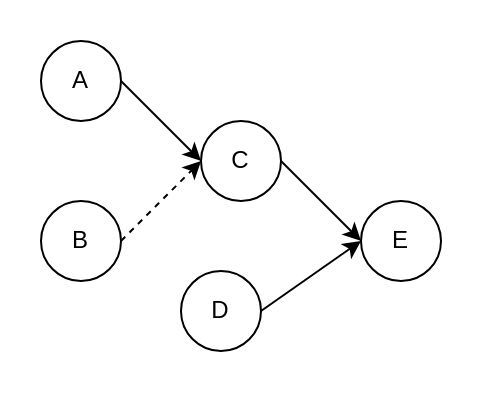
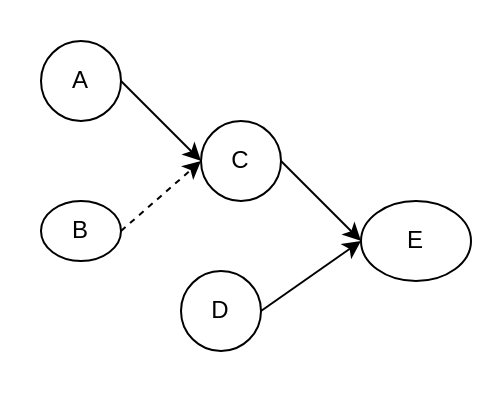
node "B": size 80x80 -> 80x60
node "E": size 80x80 -> 110x80
